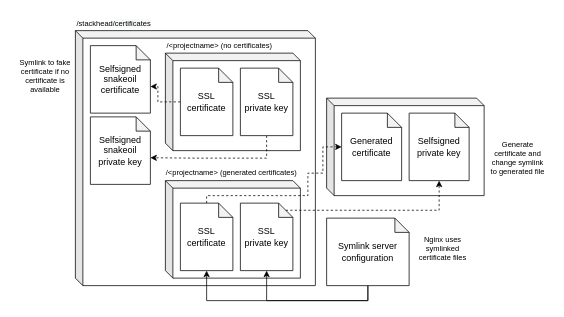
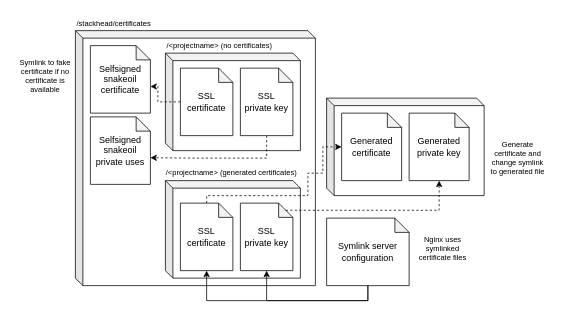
node "Selfsigned private key": label "Selfsigned private key" -> "Generated private key"
node "Selfsigned snakeoil private key": label "Selfsigned snakeoil private key" -> "Selfsigned snakeoil private uses"
